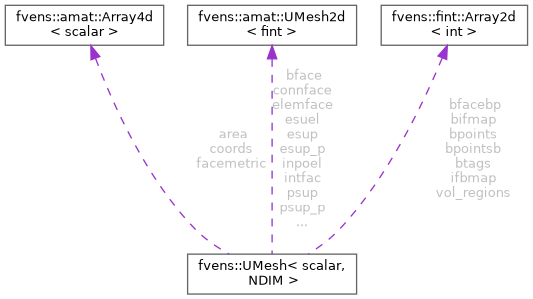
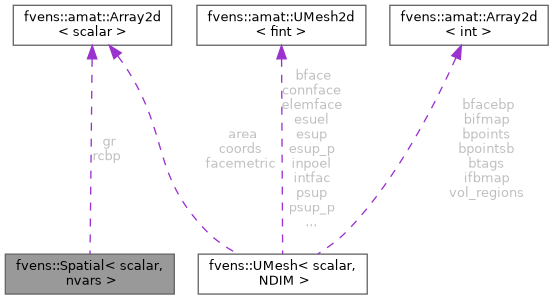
node "fvens::amat::Array4d < scalar >": label "fvens::amat::Array4d < scalar >" -> "fvens::amat::Array2d < scalar >"
node "fvens::fint::Array2d < int >": label "fvens::fint::Array2d < int >" -> "fvens::amat::Array2d < int >"
node "fvens::Spatial< scalar, nvars >": added
